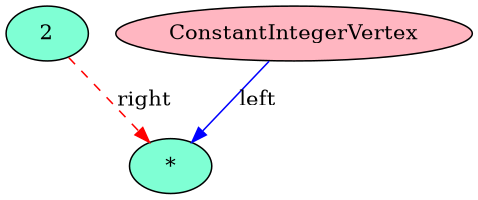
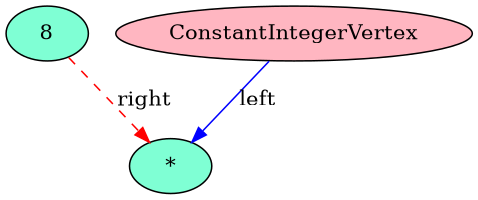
node "2": label "2" -> "8"
